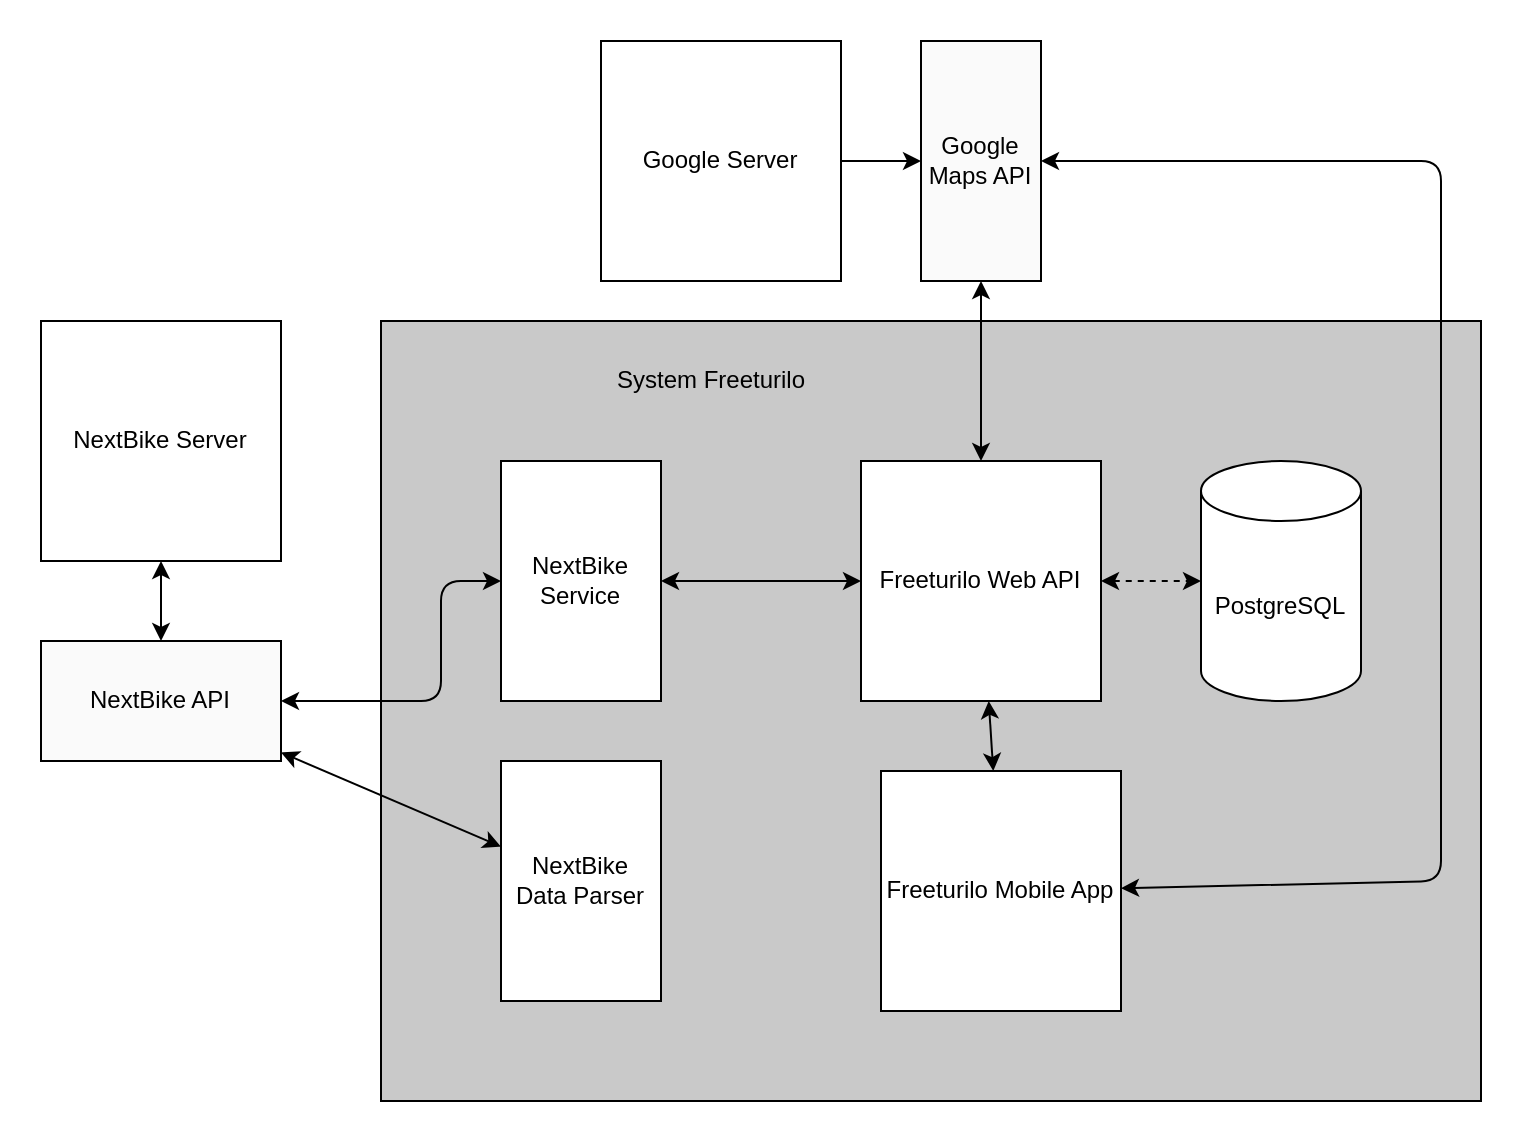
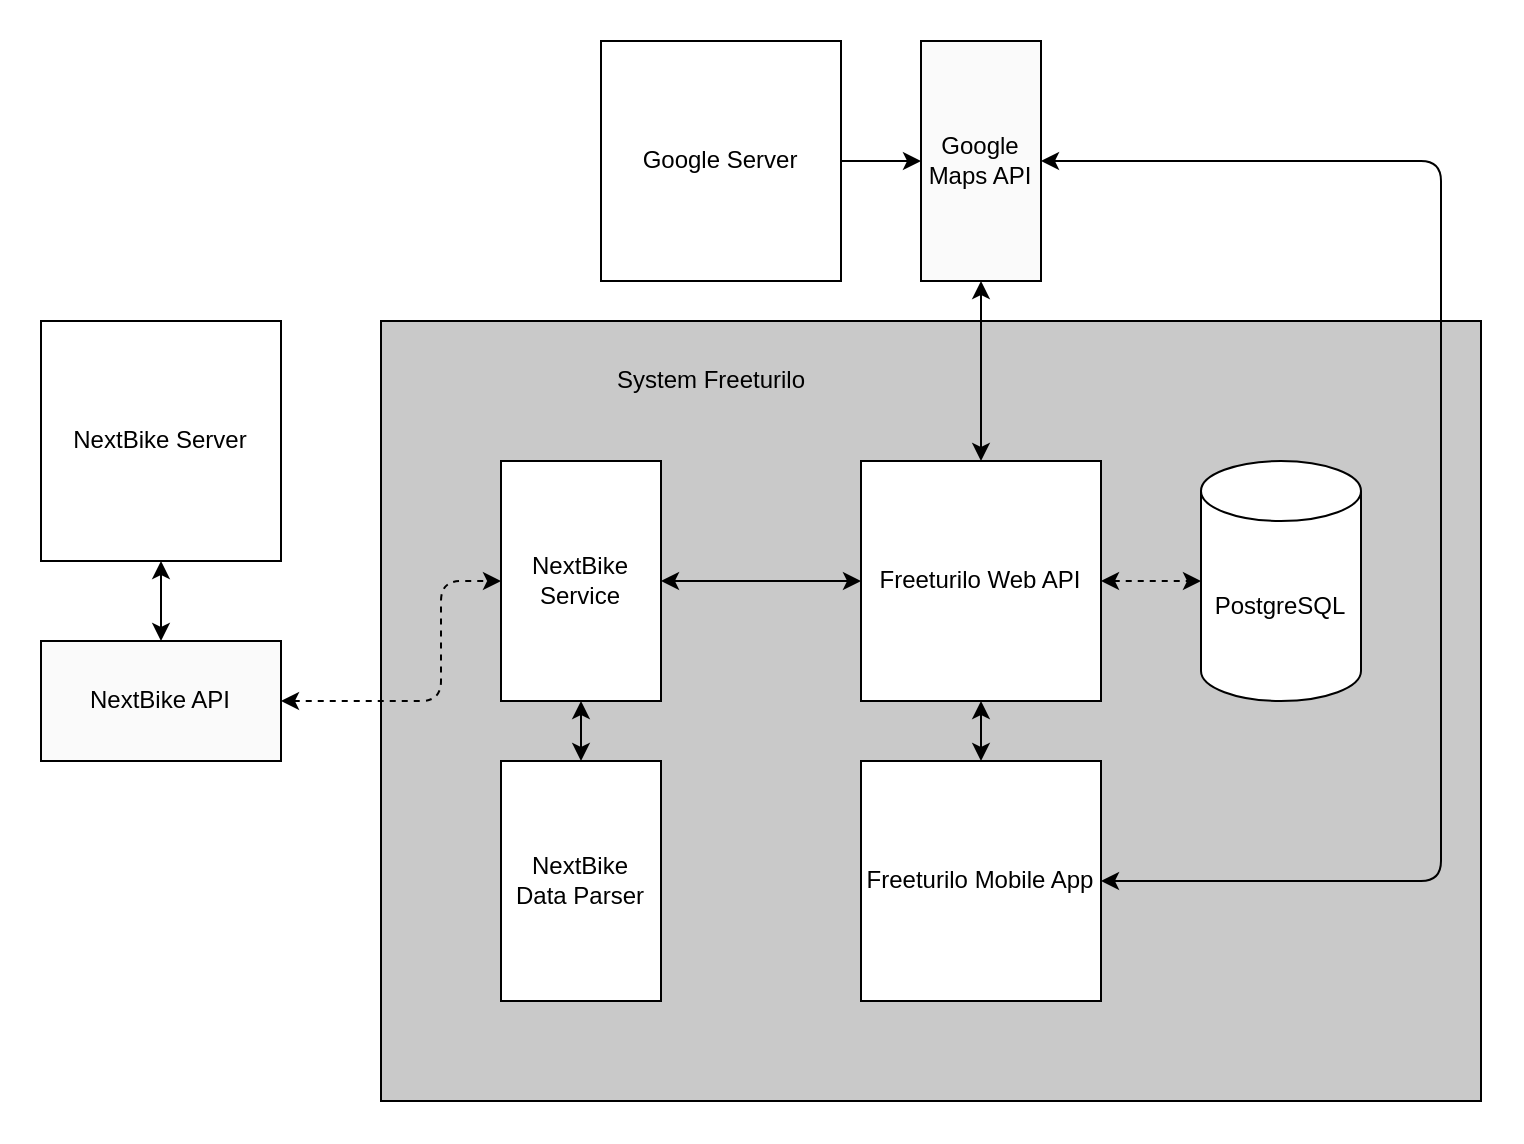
edge "NextBike Service" -- "NextBike API": style solid -> dashed
edge "NextBike API" -- "NextBike Data Parser": now "NextBike Service" -- "NextBike Data Parser"
node "Freeturilo Mobile App": moved (1001, 891) -> (981, 881)
